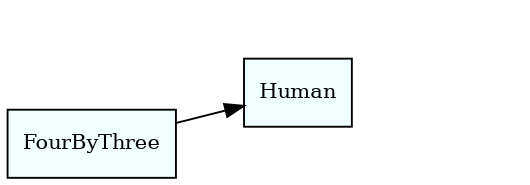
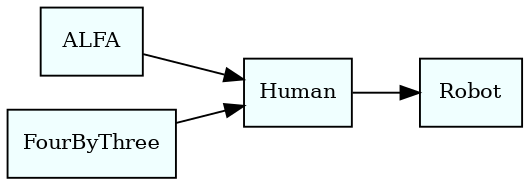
node "ALFA": added
node "Robot": added
